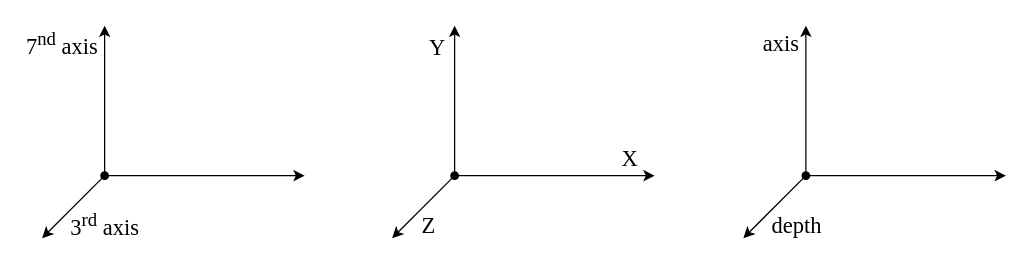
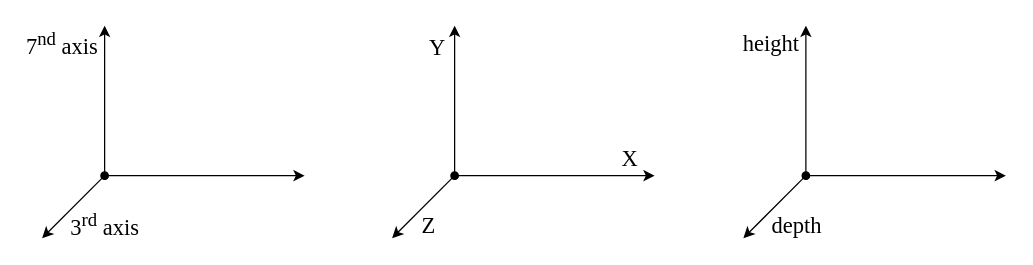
node "axis": label "axis" -> "height"
